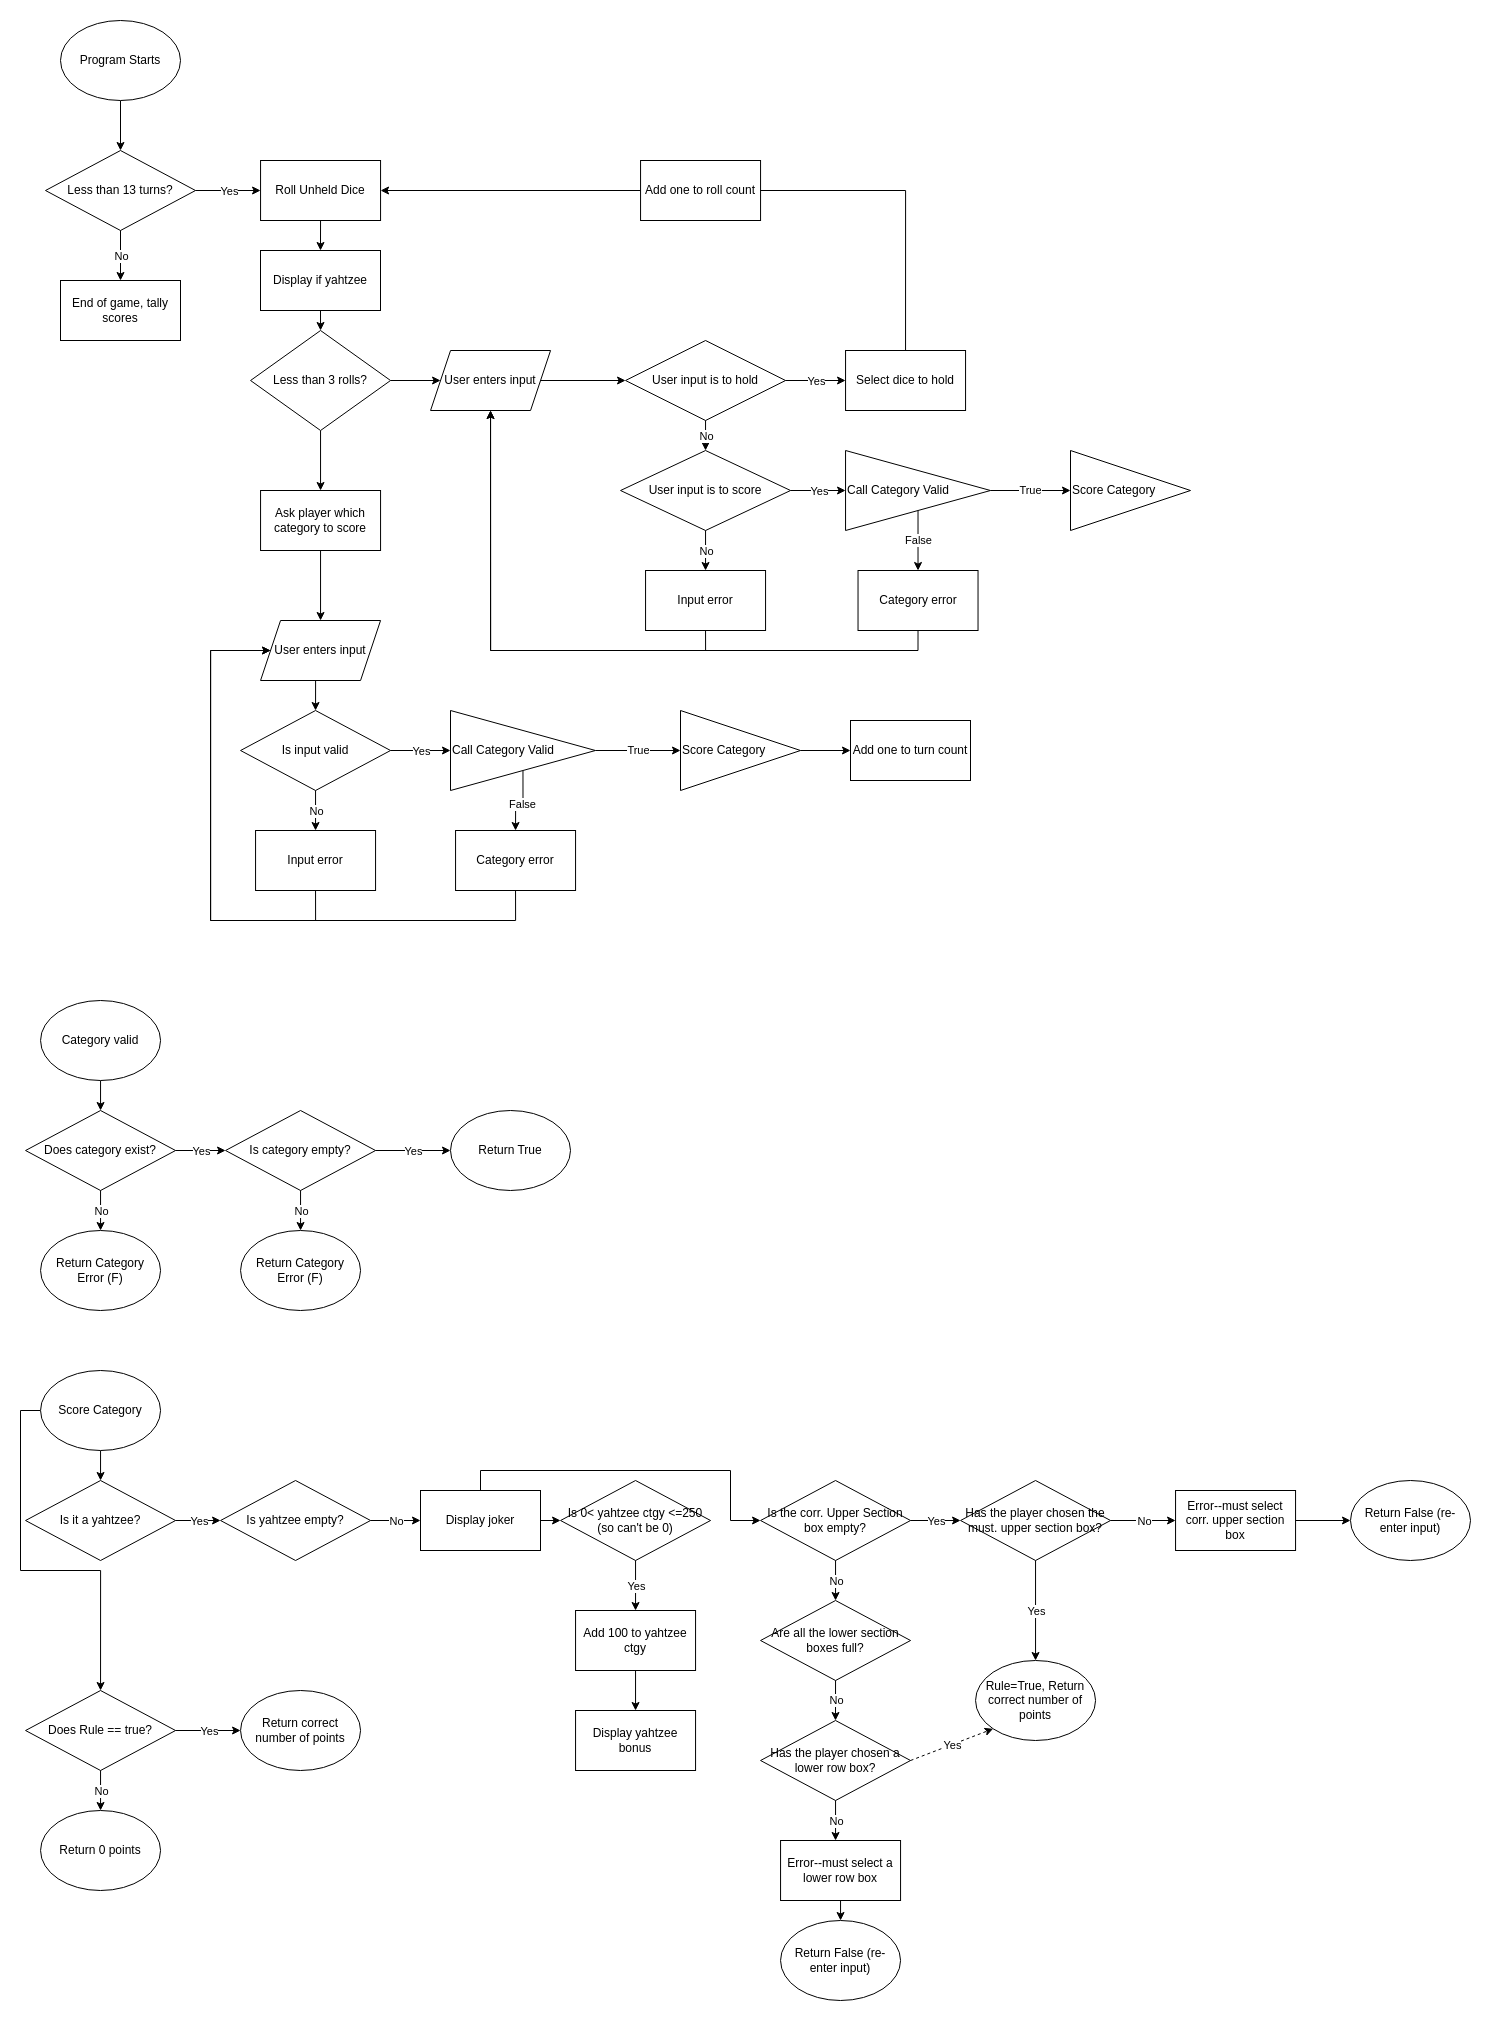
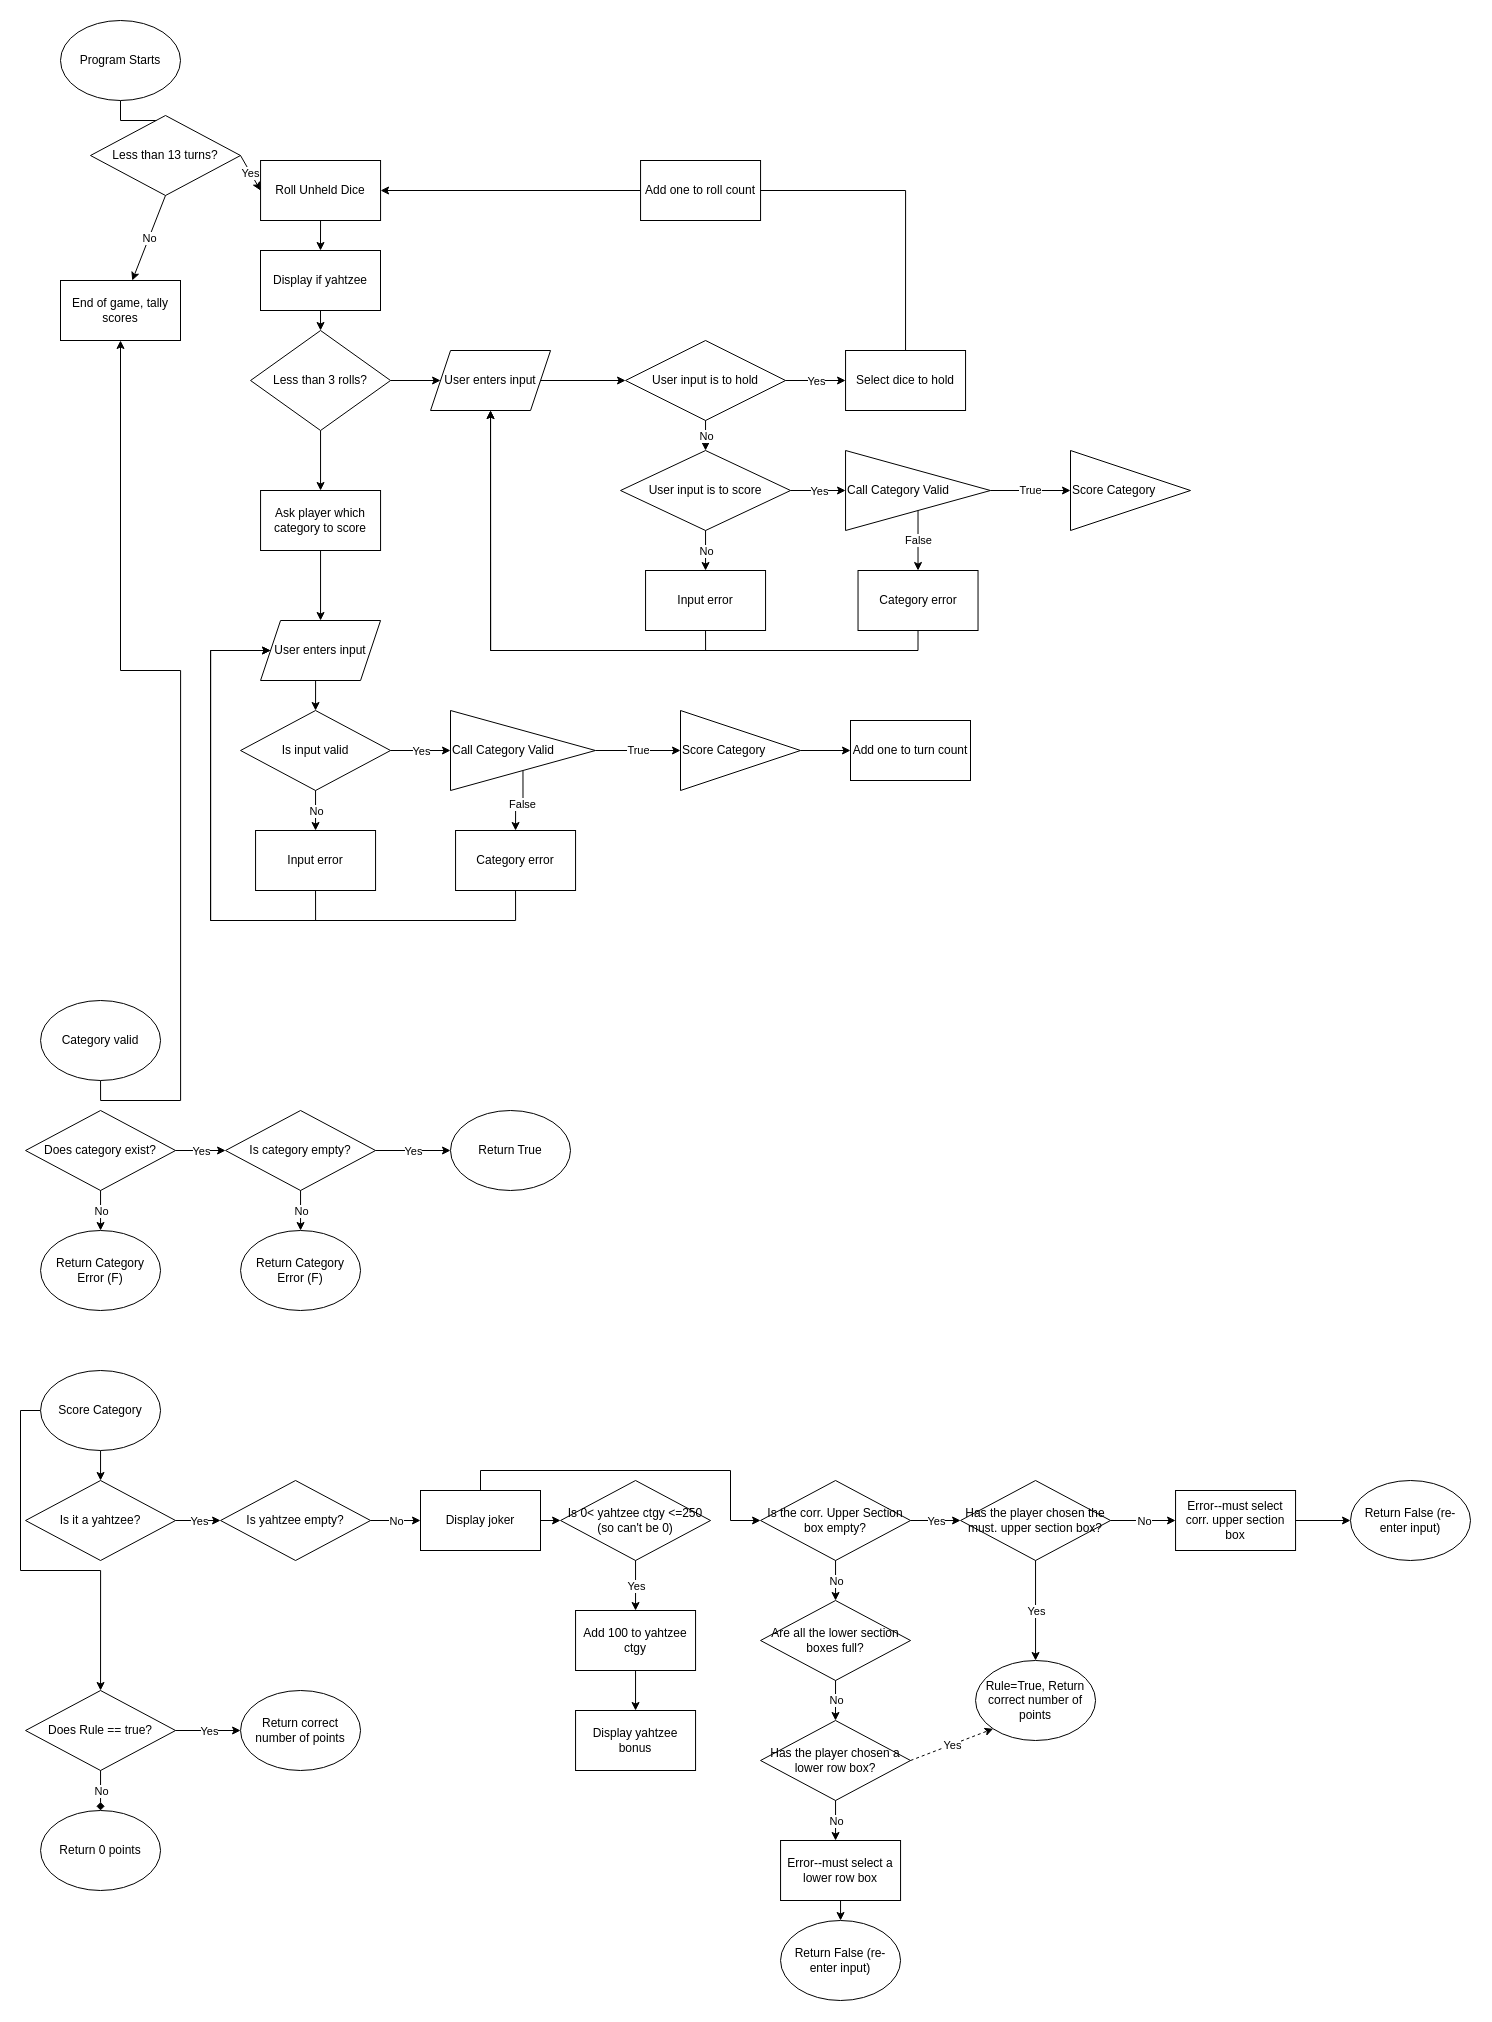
node "Less than 13 turns?": moved (121, 191) -> (166, 156)
edge "Category valid" -> "Does category exist?": now "Category valid" -> "End of game, tally scores"
edge "Does Rule == true?" -> "Return 0 points": arrowhead classic -> diamond
